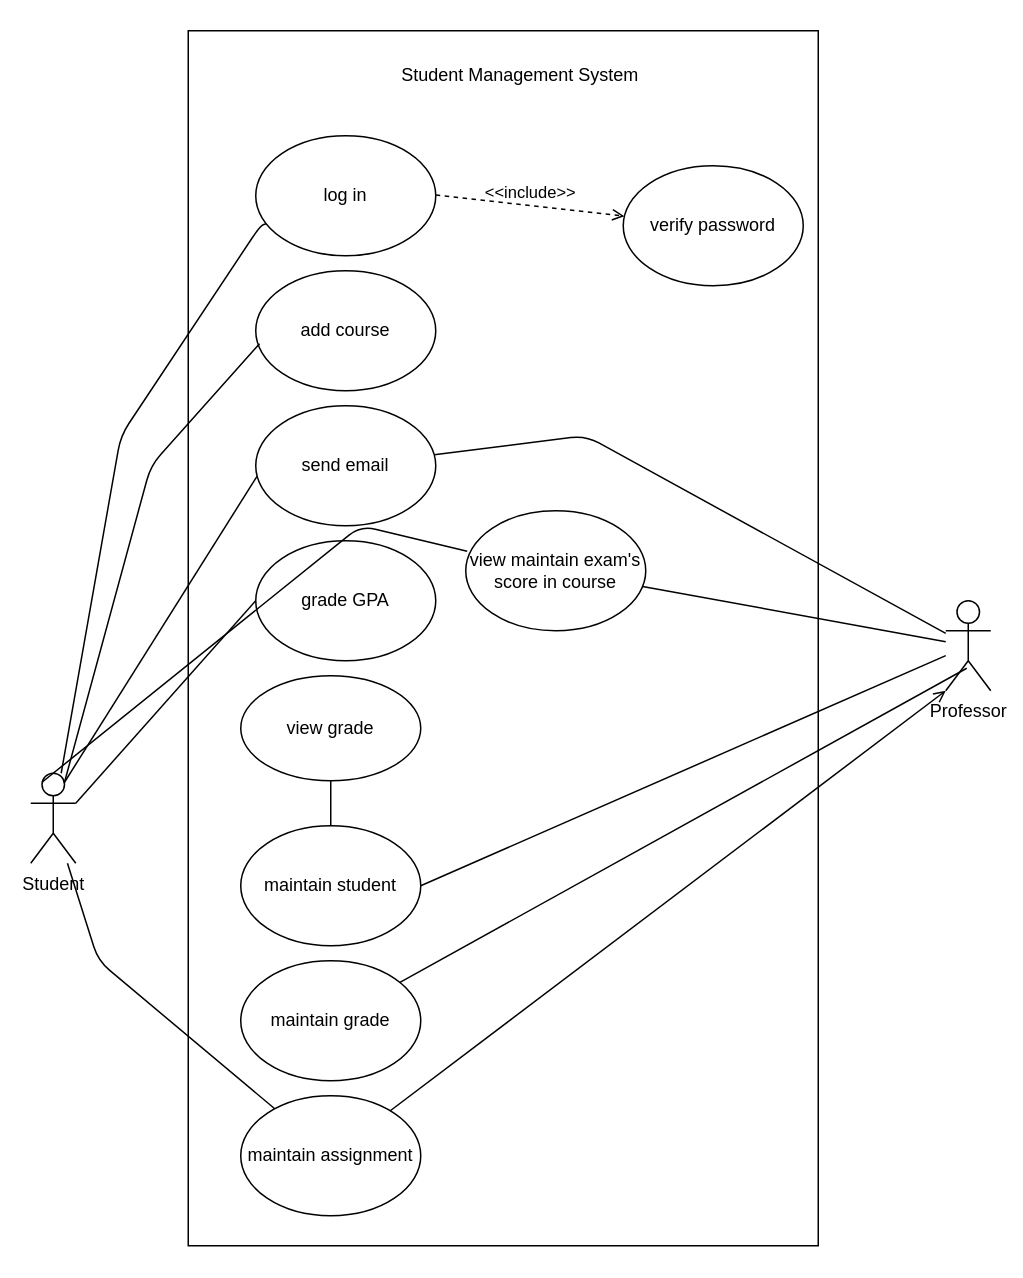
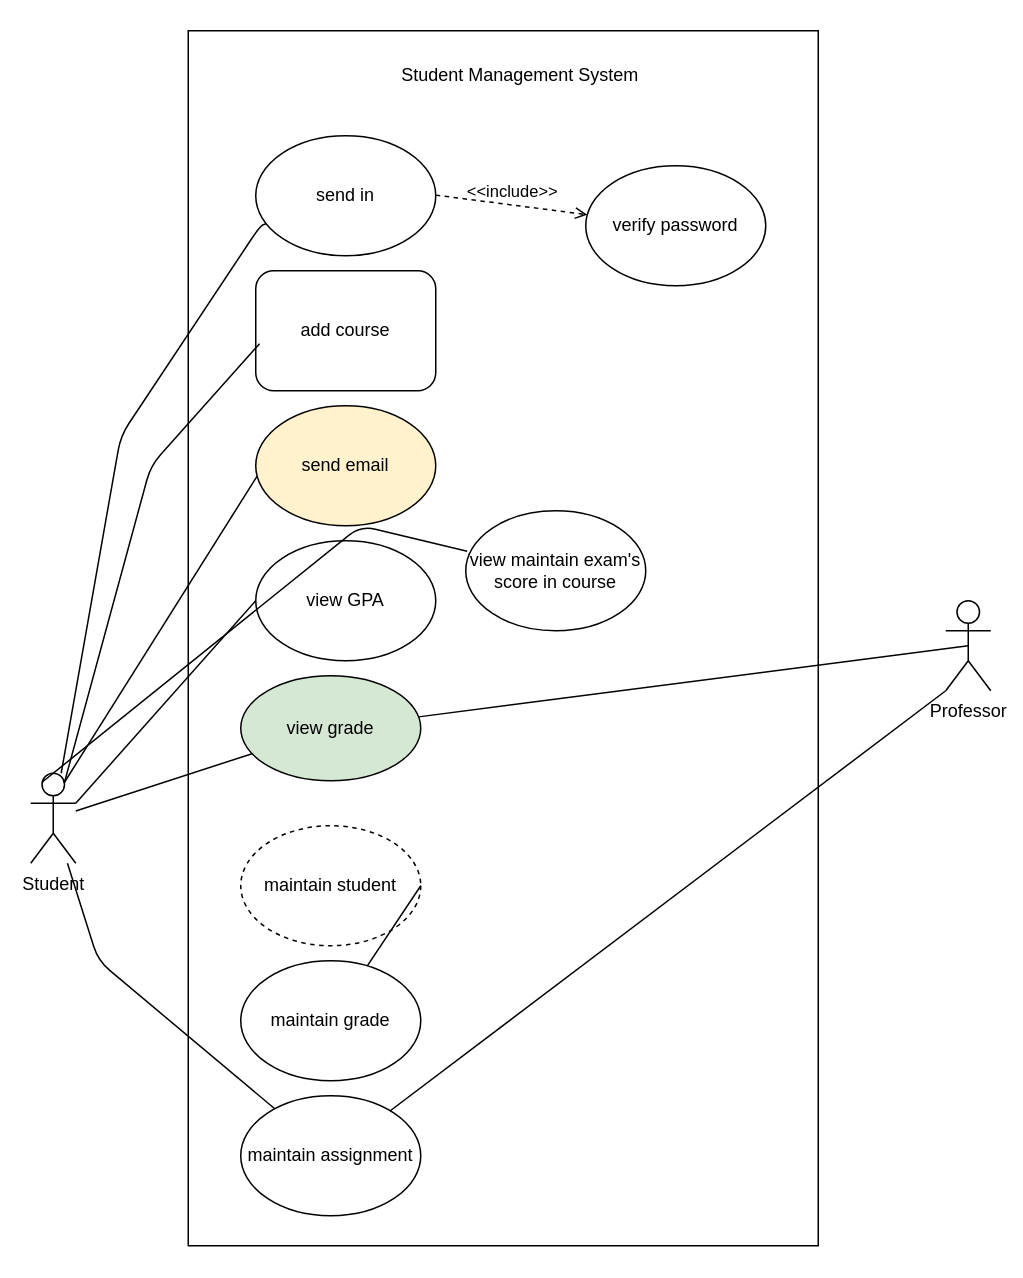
node "log in": label "log in" -> "send in"
node "verify password": moved (713, 226) -> (676, 226)
node "add course": shape ellipse -> rounded rectangle
node "send email": fillcolor #ffffff -> #fff2cc
edge "send email" -- "Professor": removed
node "grade GPA": label "grade GPA" -> "view GPA"
edge "view maintain exam's score in course" -- "Professor": removed
edge "maintain assignment" -> "Professor": arrowhead open -> none
node "view grade": fillcolor #ffffff -> #d5e8d4
edge "Professor" -- "maintain student": now "maintain grade" -- "maintain student"
edge "view grade" -- "Student": added
edge "view grade" -- "maintain student": now "view grade" -- "Professor"
edge "Professor" -- "maintain grade": removed
node "maintain student": style solid -> dashed
